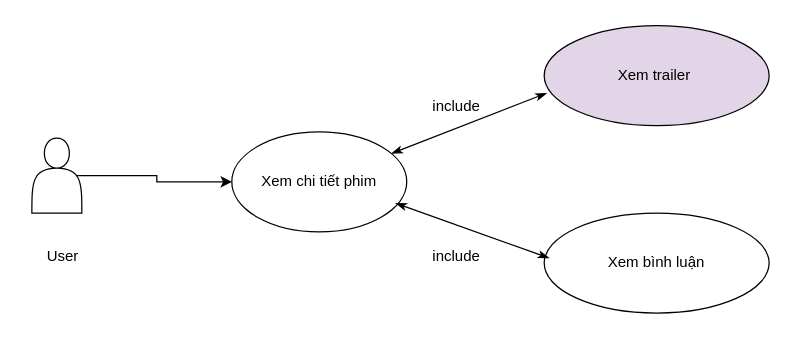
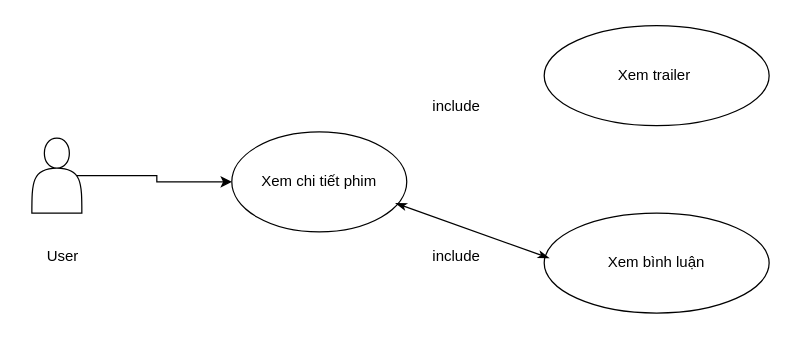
node "Xem trailer": fillcolor #e1d5e7 -> #ffffff
edge "Xem trailer" -- "Xem chi tiết phim": removed
